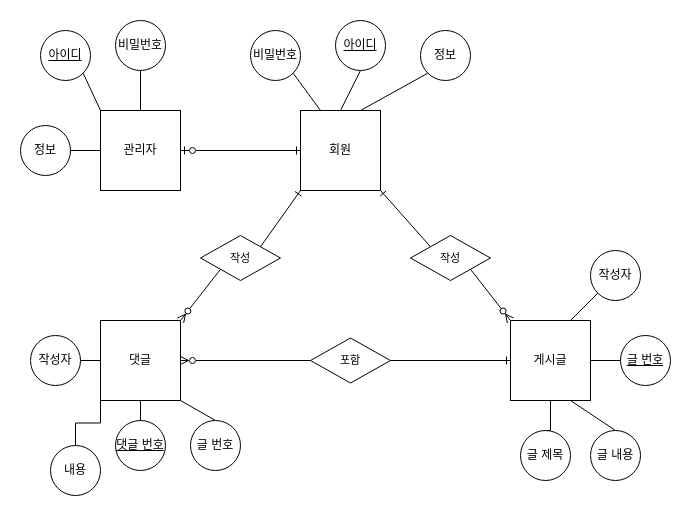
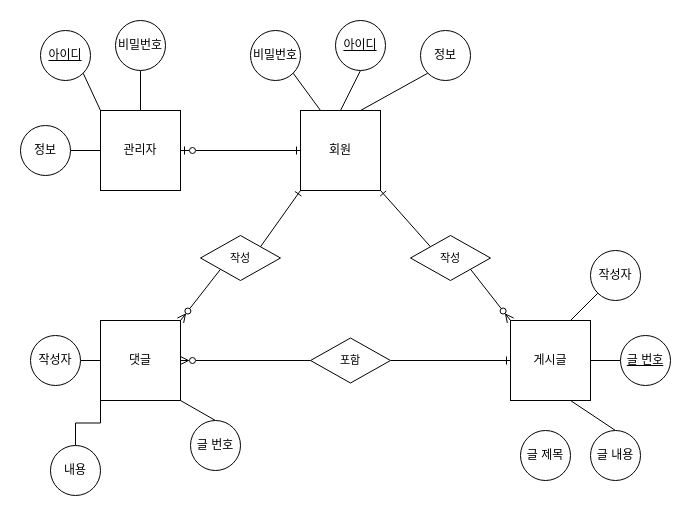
edge "댓글" -- "댓글 번호": removed
edge "게시글" -- "글 제목": removed
node "댓글 번호": removed
